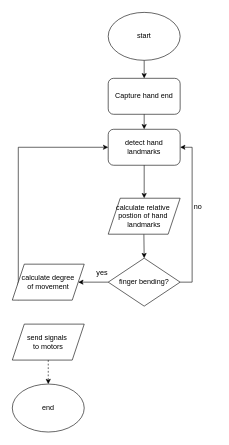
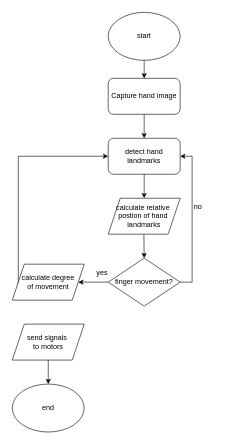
node "Capture hand end": label "Capture hand end" -> "Capture hand image"
node "detect hand landmarks": moved (144, 147) -> (144, 156)
node "finger bending?": label "finger bending?" -> "finger movement?"
edge "send signals to motors" -> "end": style dashed -> solid
